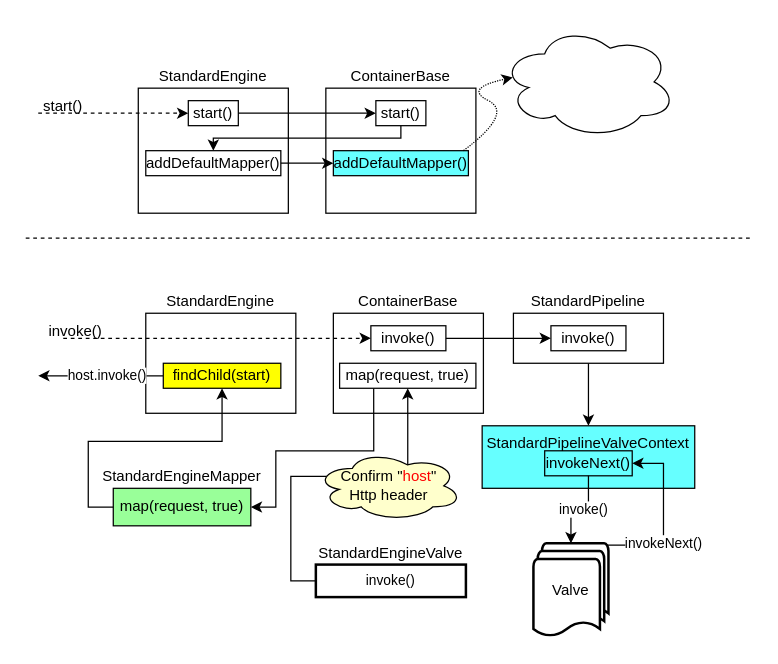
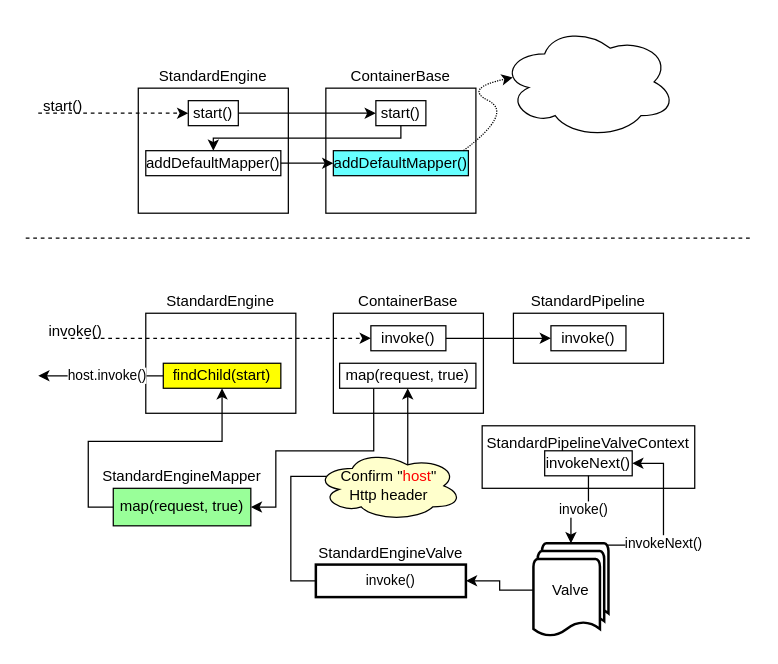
edge "StandardPipeline" -> "StandardPipelineValveContext": removed
node "StandardPipelineValveContext": fillcolor #66ffff -> #ffffff
edge "Valve" -> "StandardEngineValve": added
